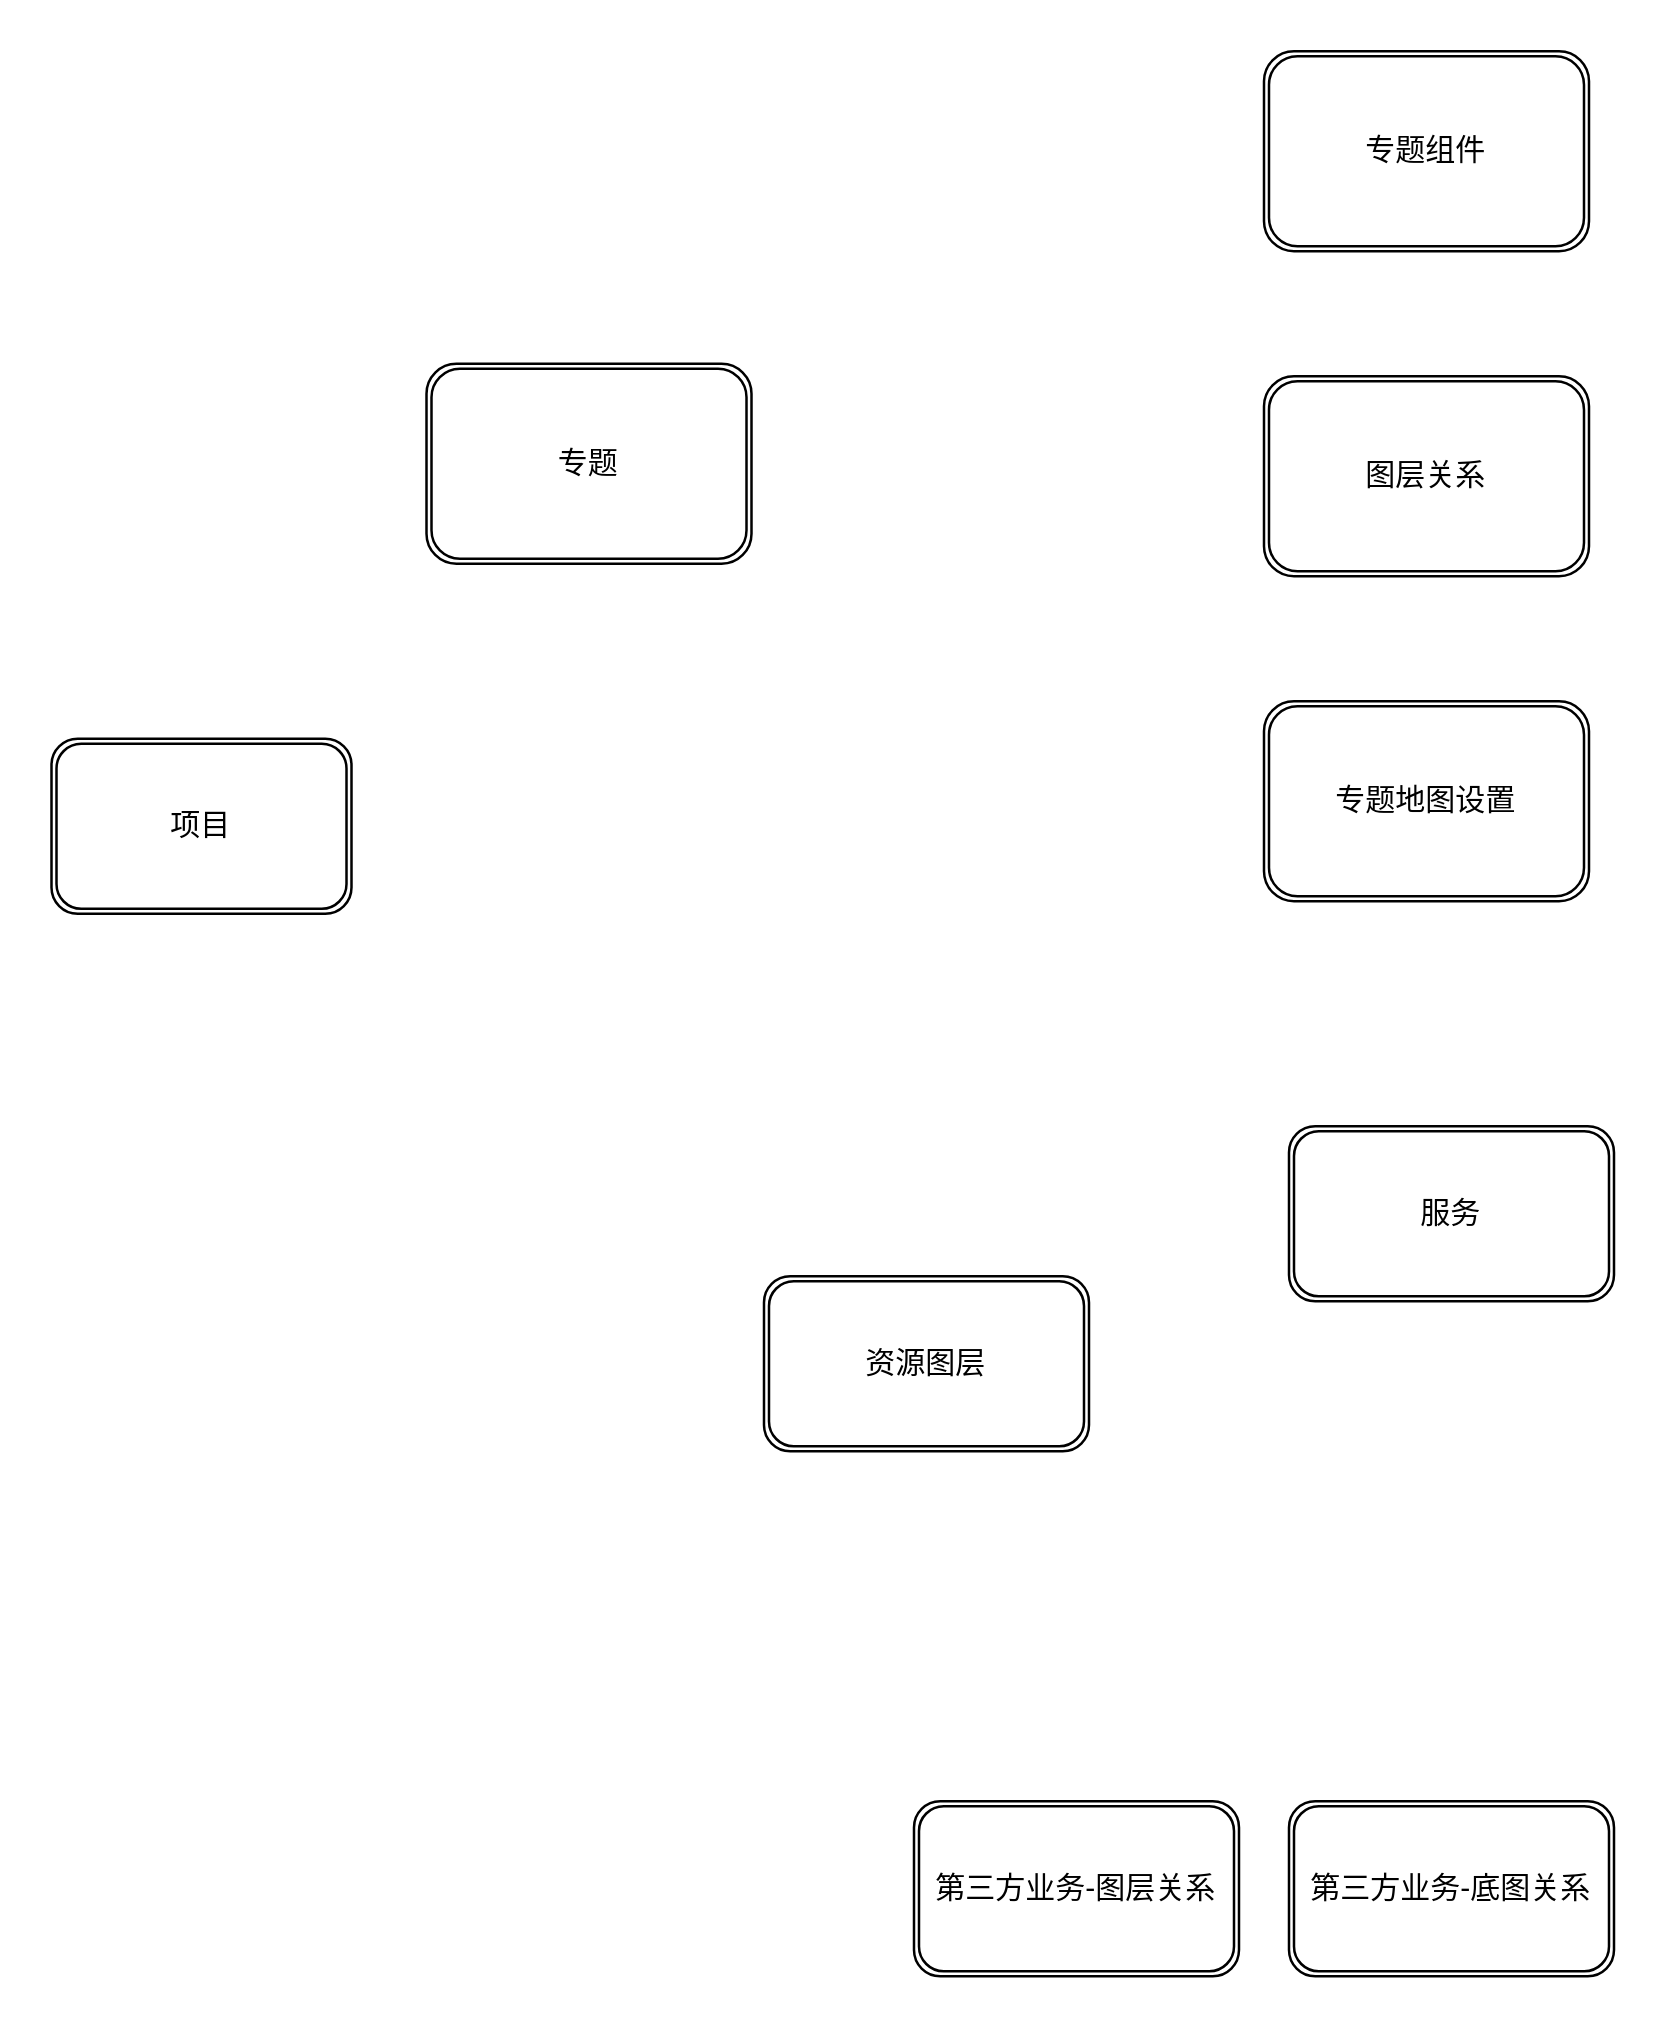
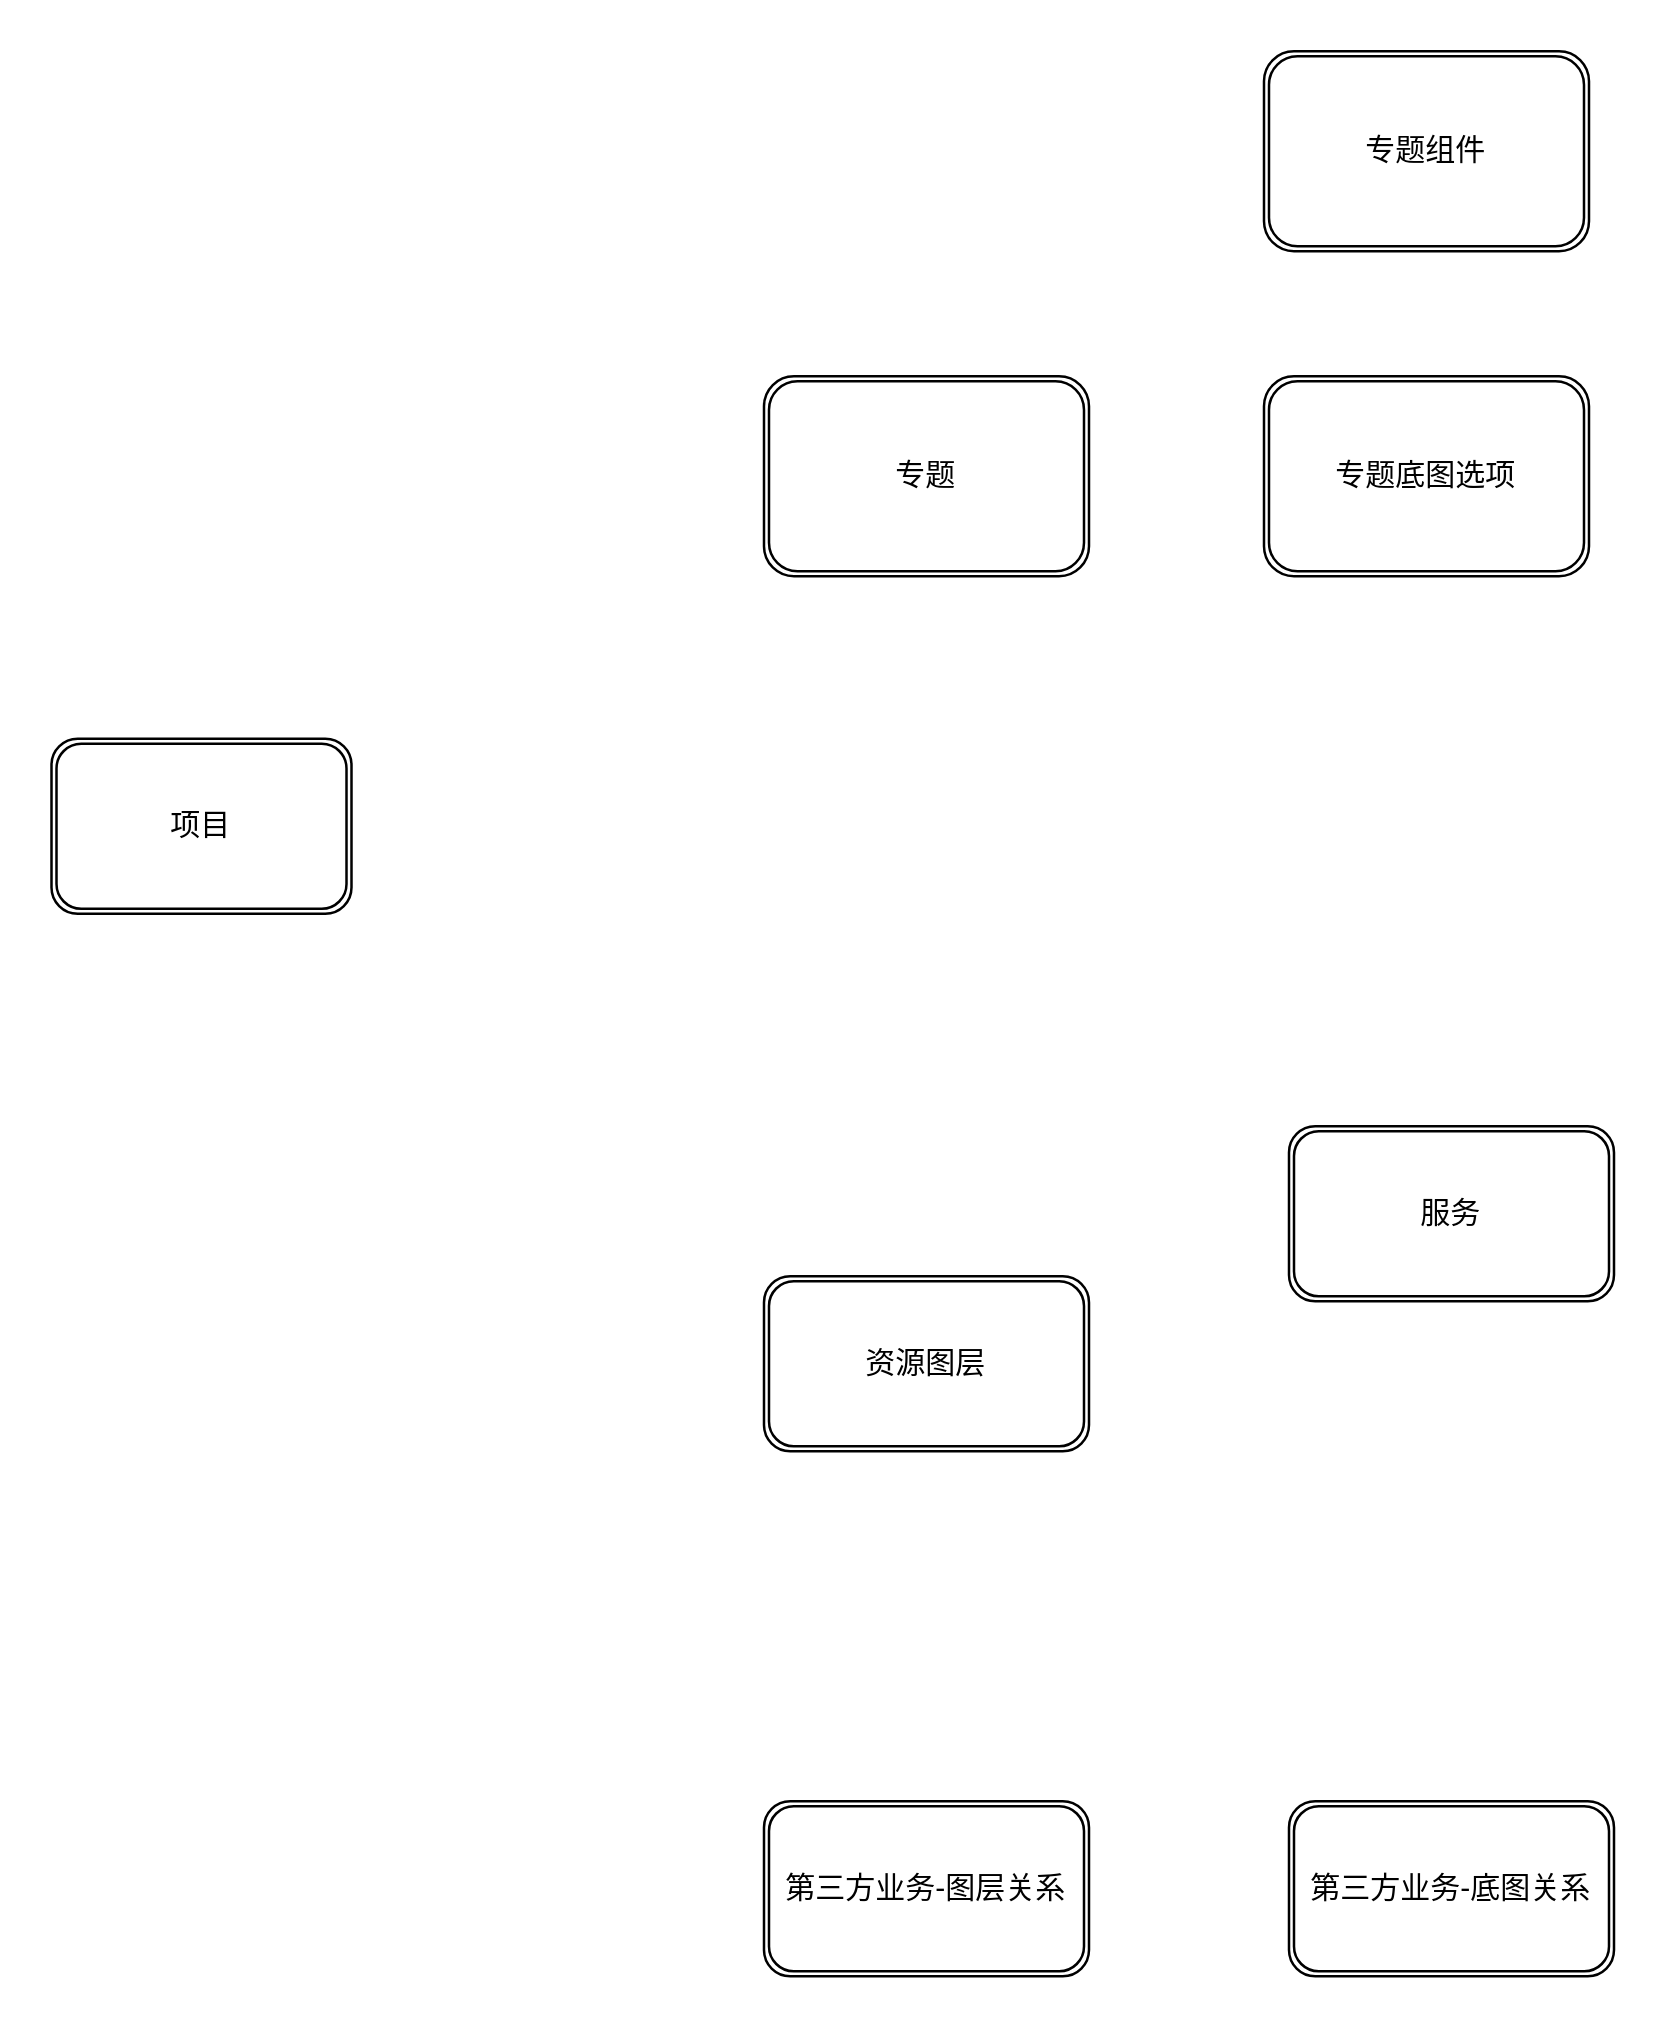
node "专题": moved (589, 464) -> (926, 476)
node "图层关系": label "图层关系" -> "专题底图选项"
node "专题地图设置": removed
node "第三方业务-图层关系": moved (1076, 1889) -> (926, 1889)
